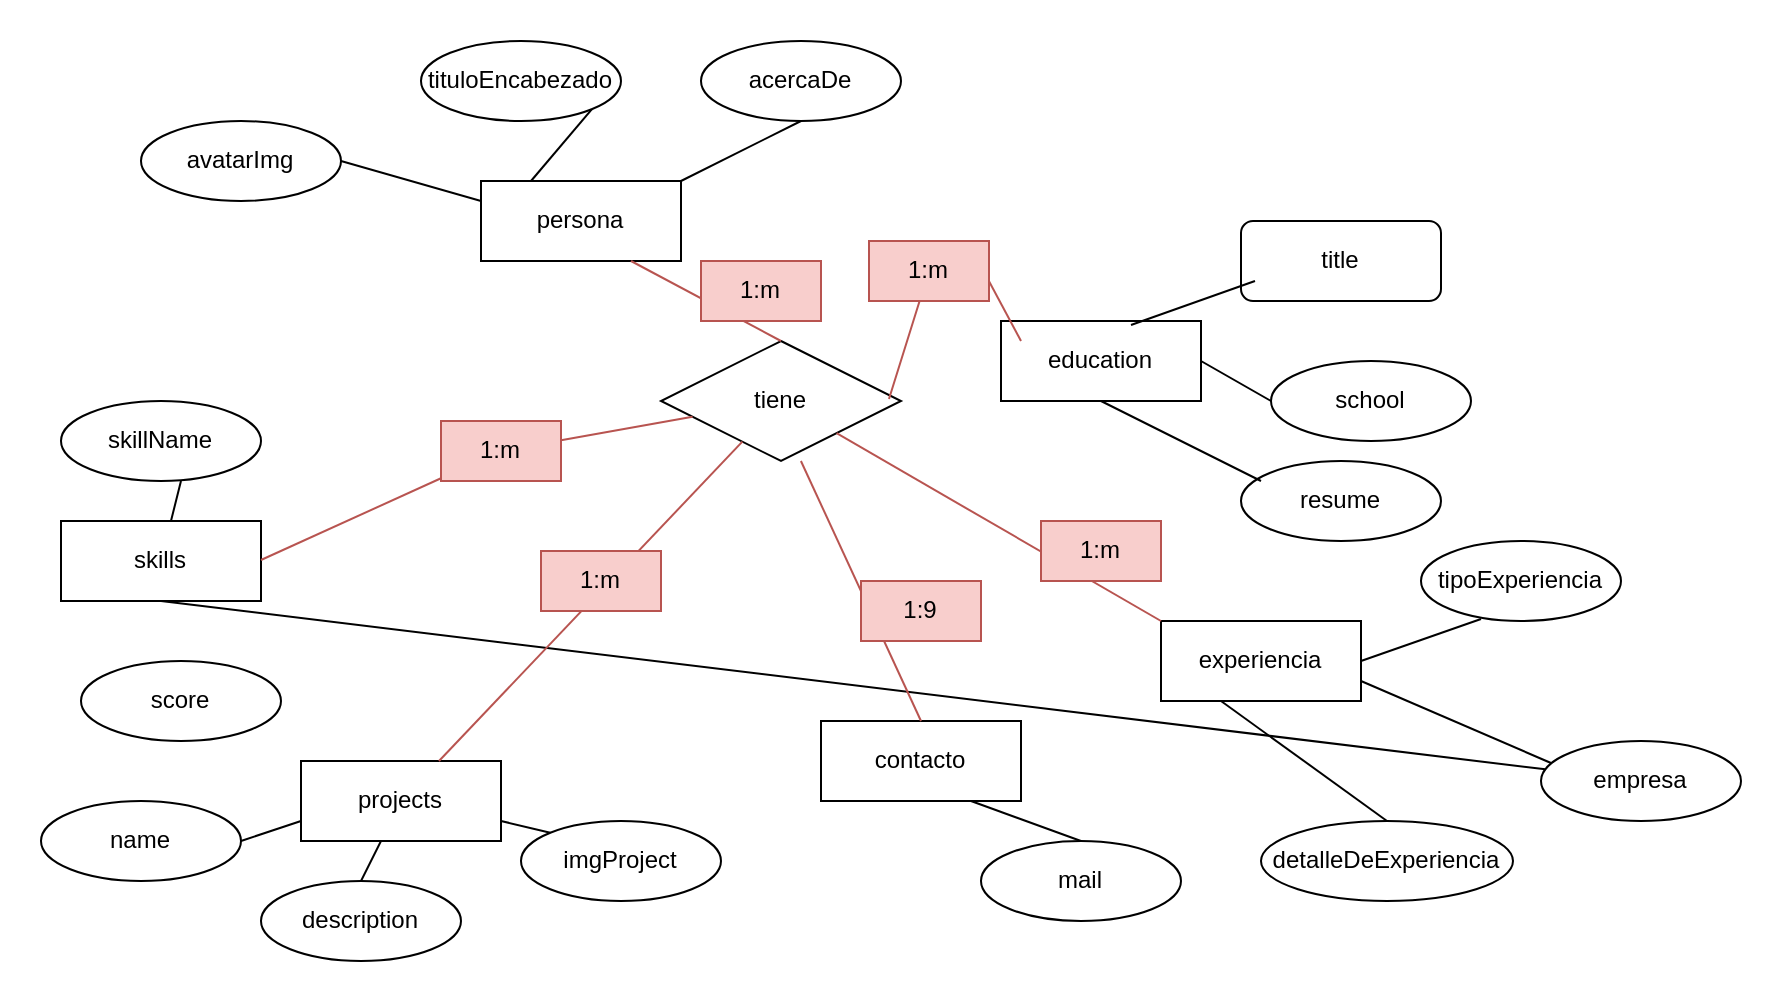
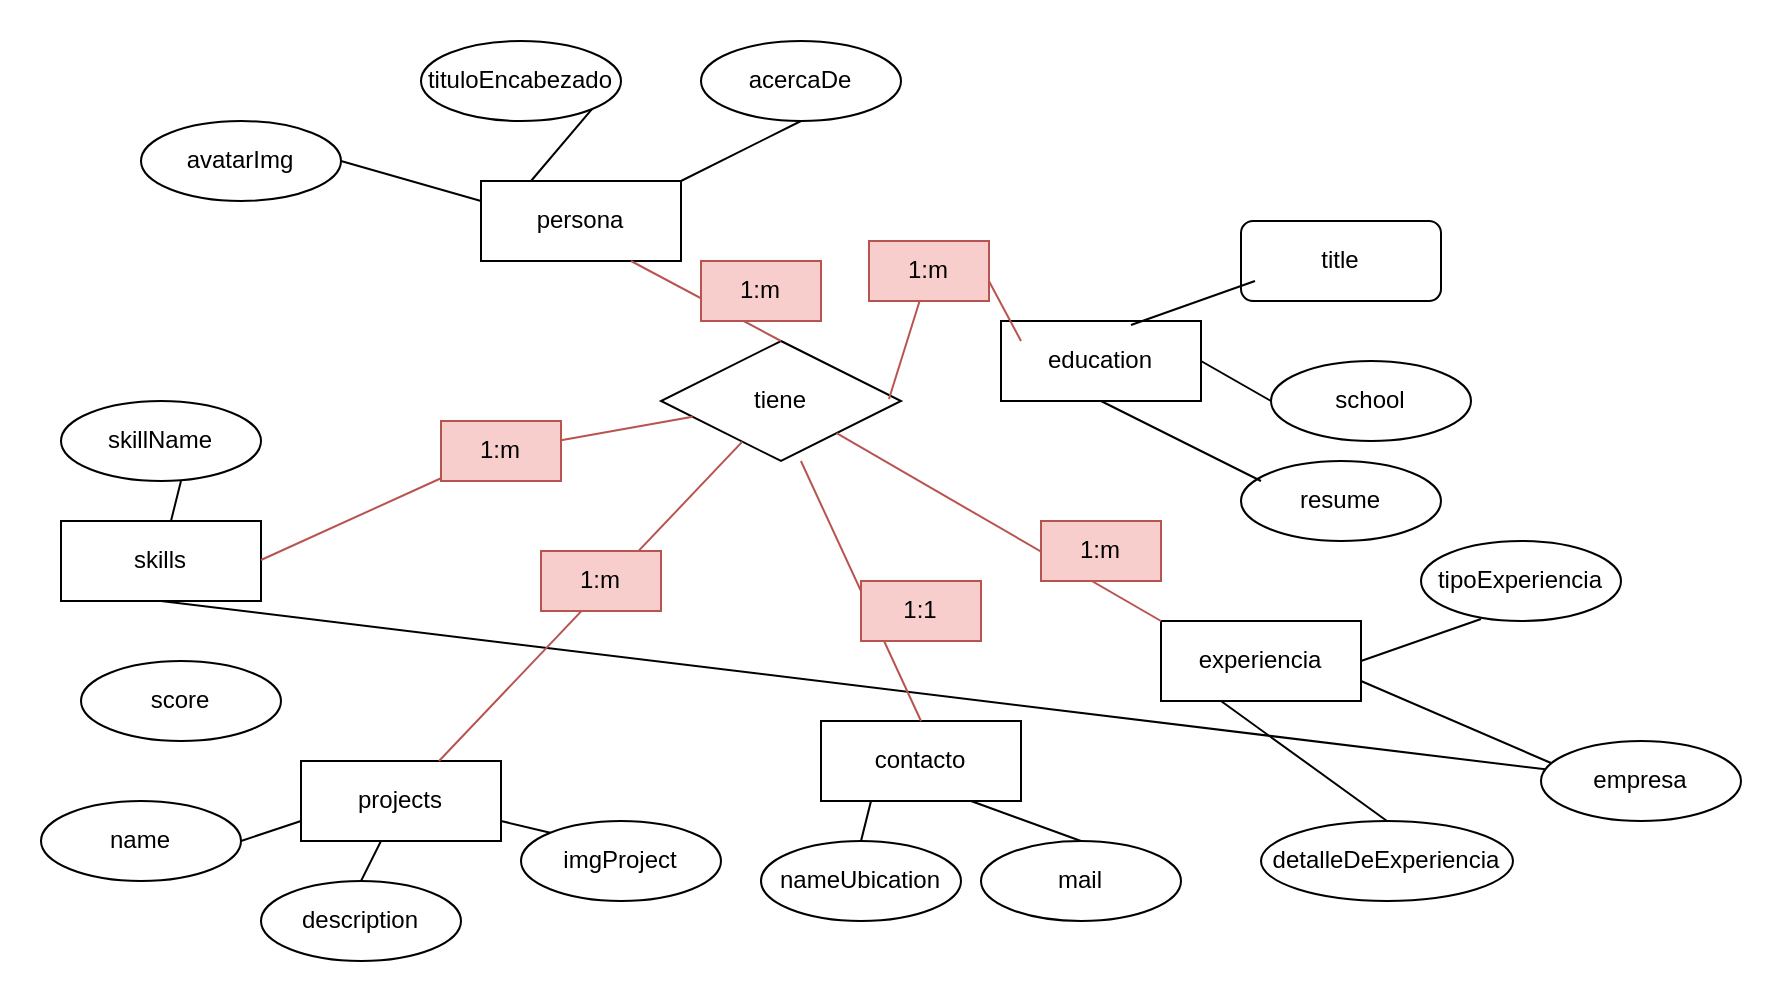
node "1:9": label "1:9" -> "1:1"
edge "contacto" -- "nameUbication": added
node "nameUbication": added
